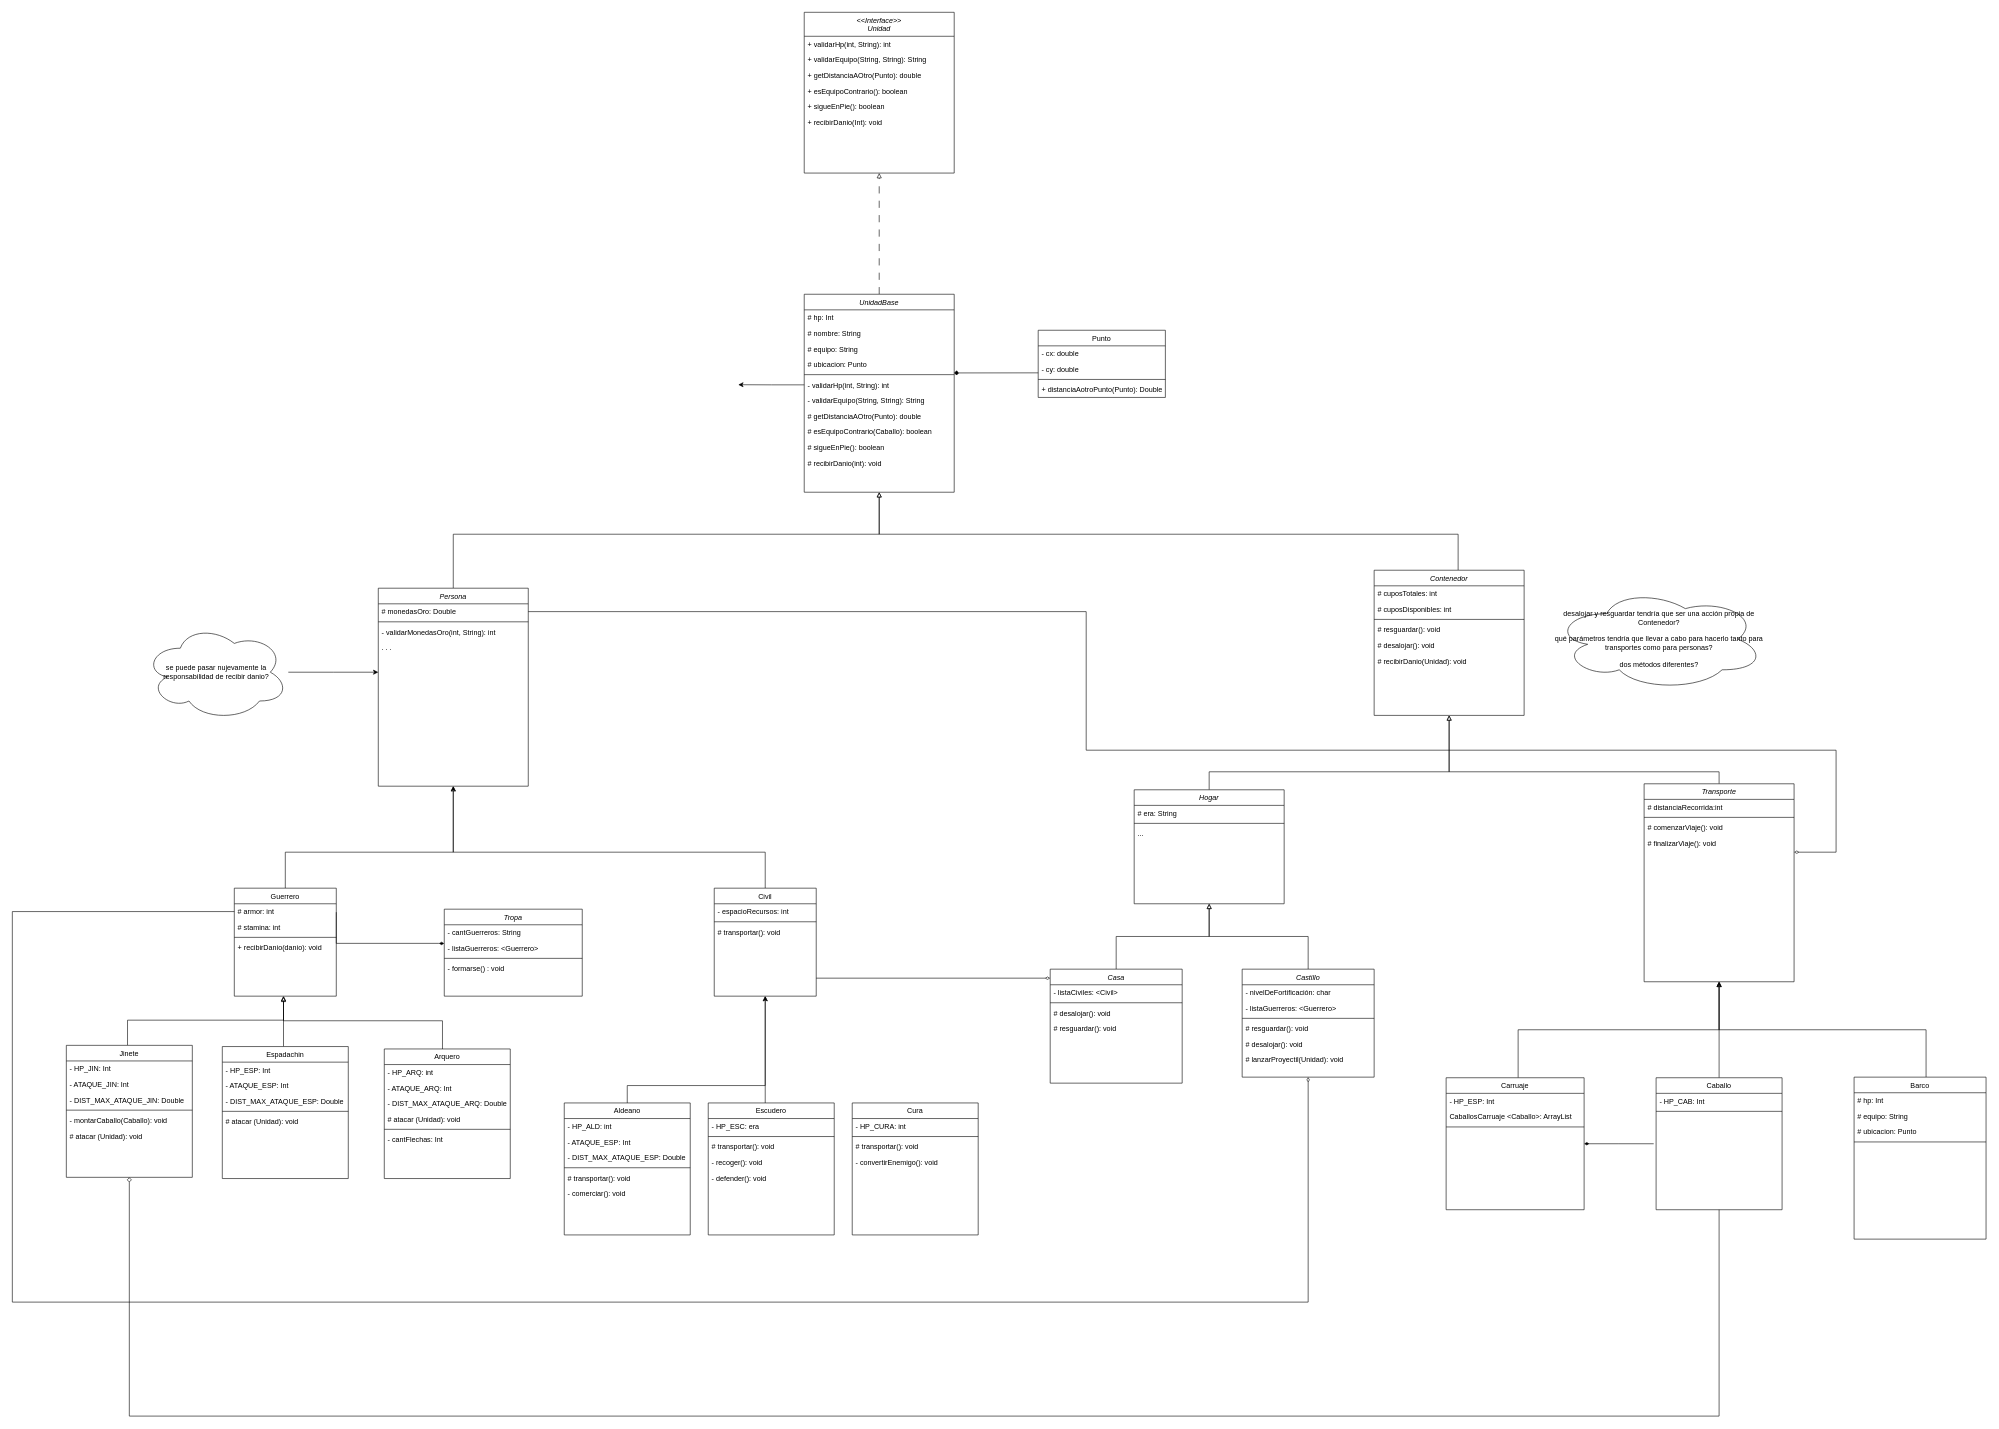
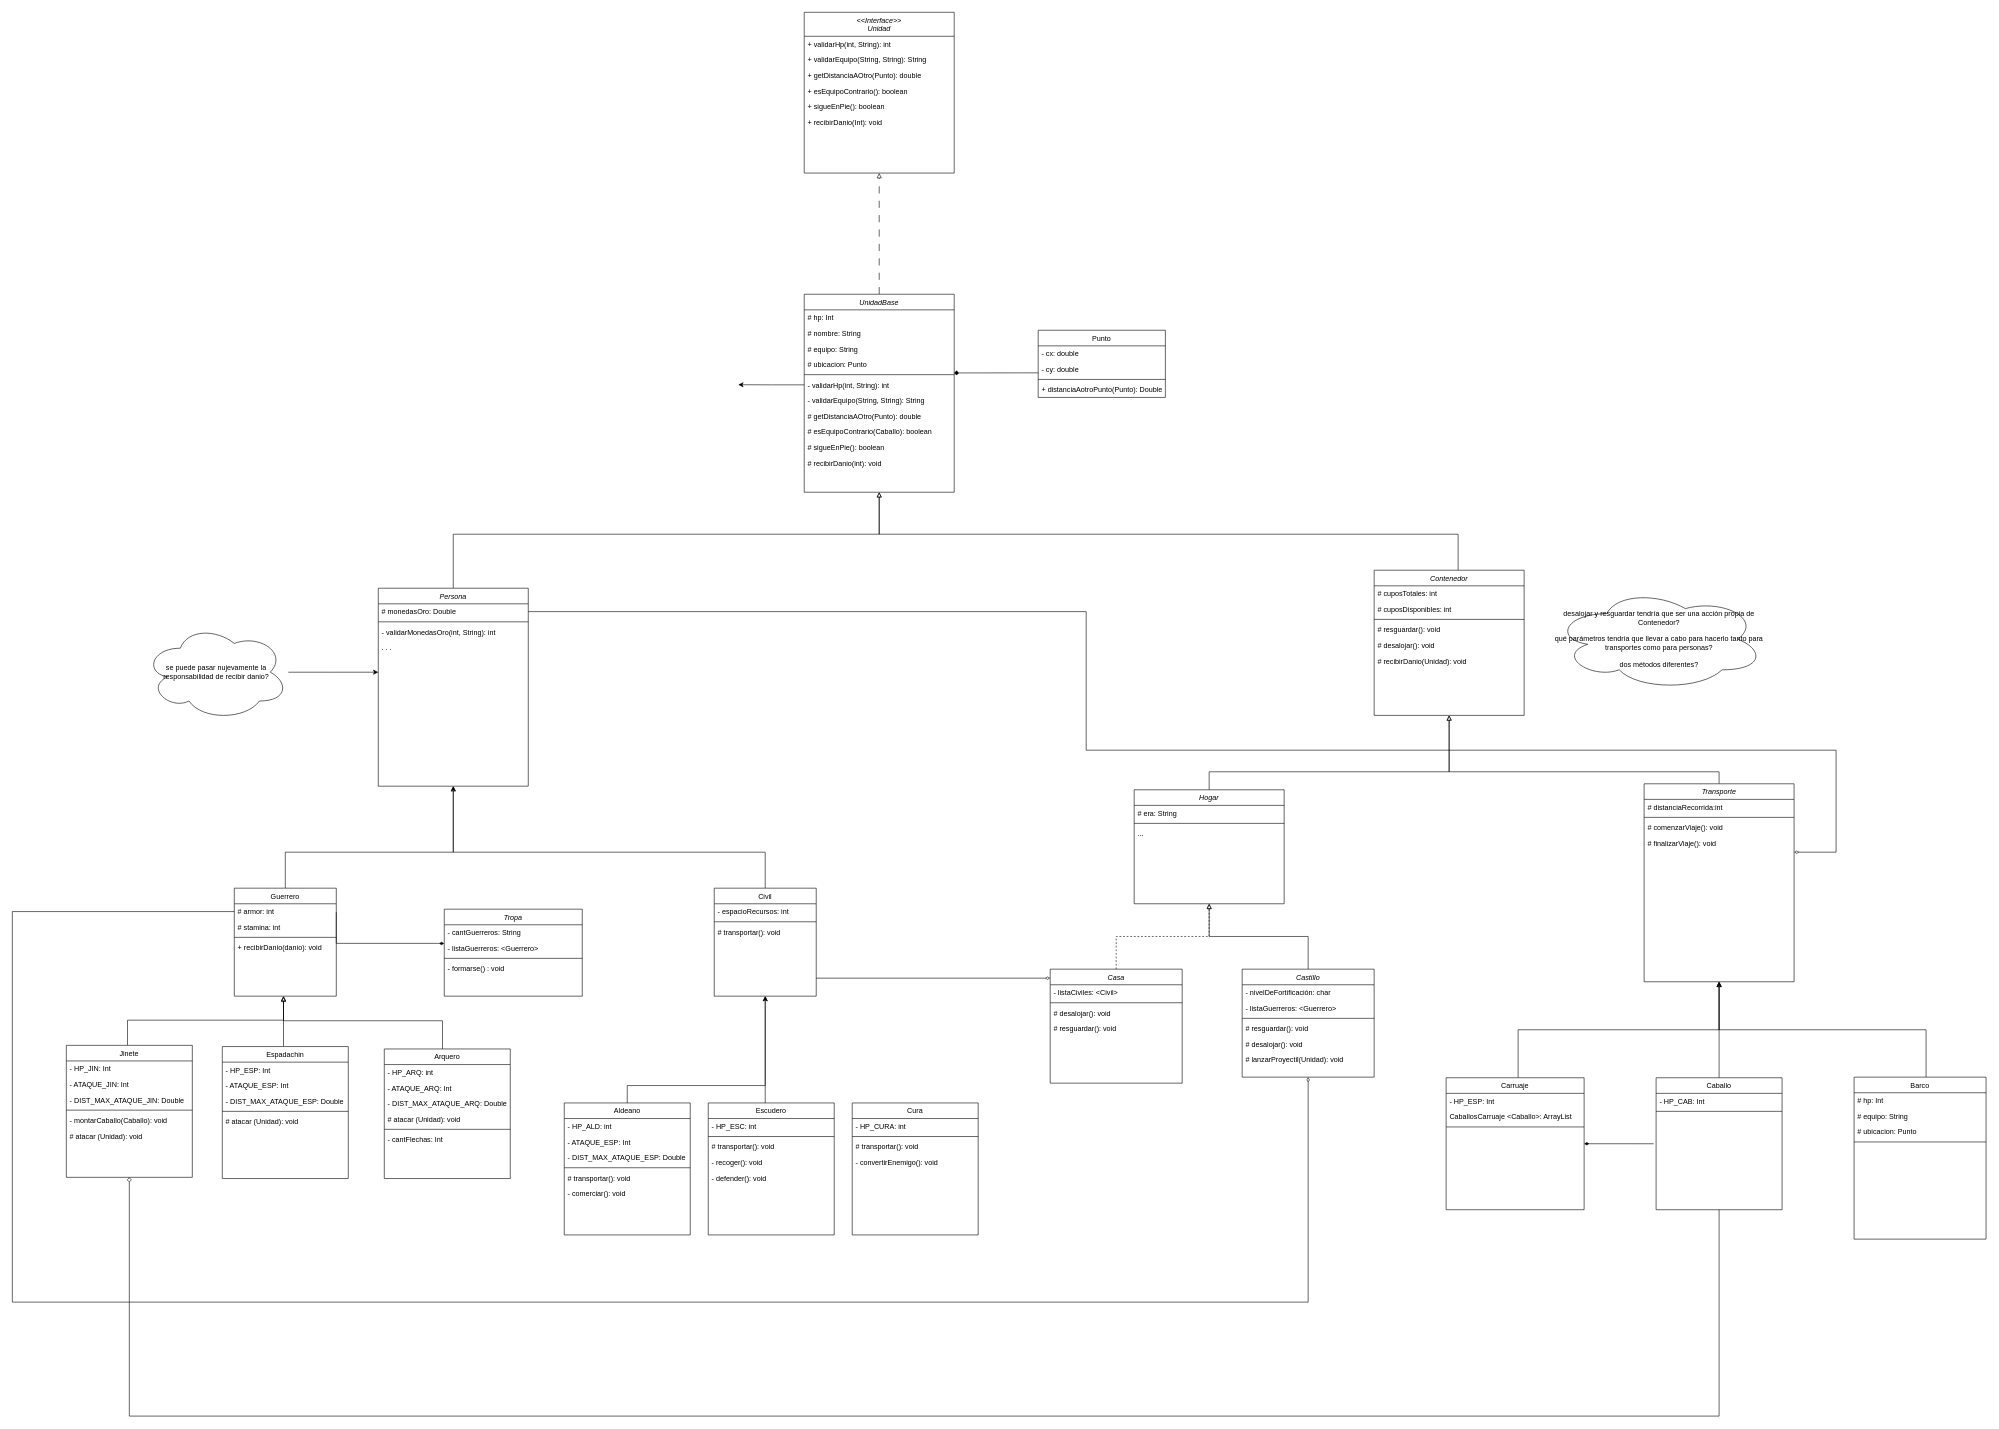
edge "Casa" -> "Hogar": style solid -> dashed
node "- HP_ESC: era": label "- HP_ESC: era" -> "- HP_ESC: int"
